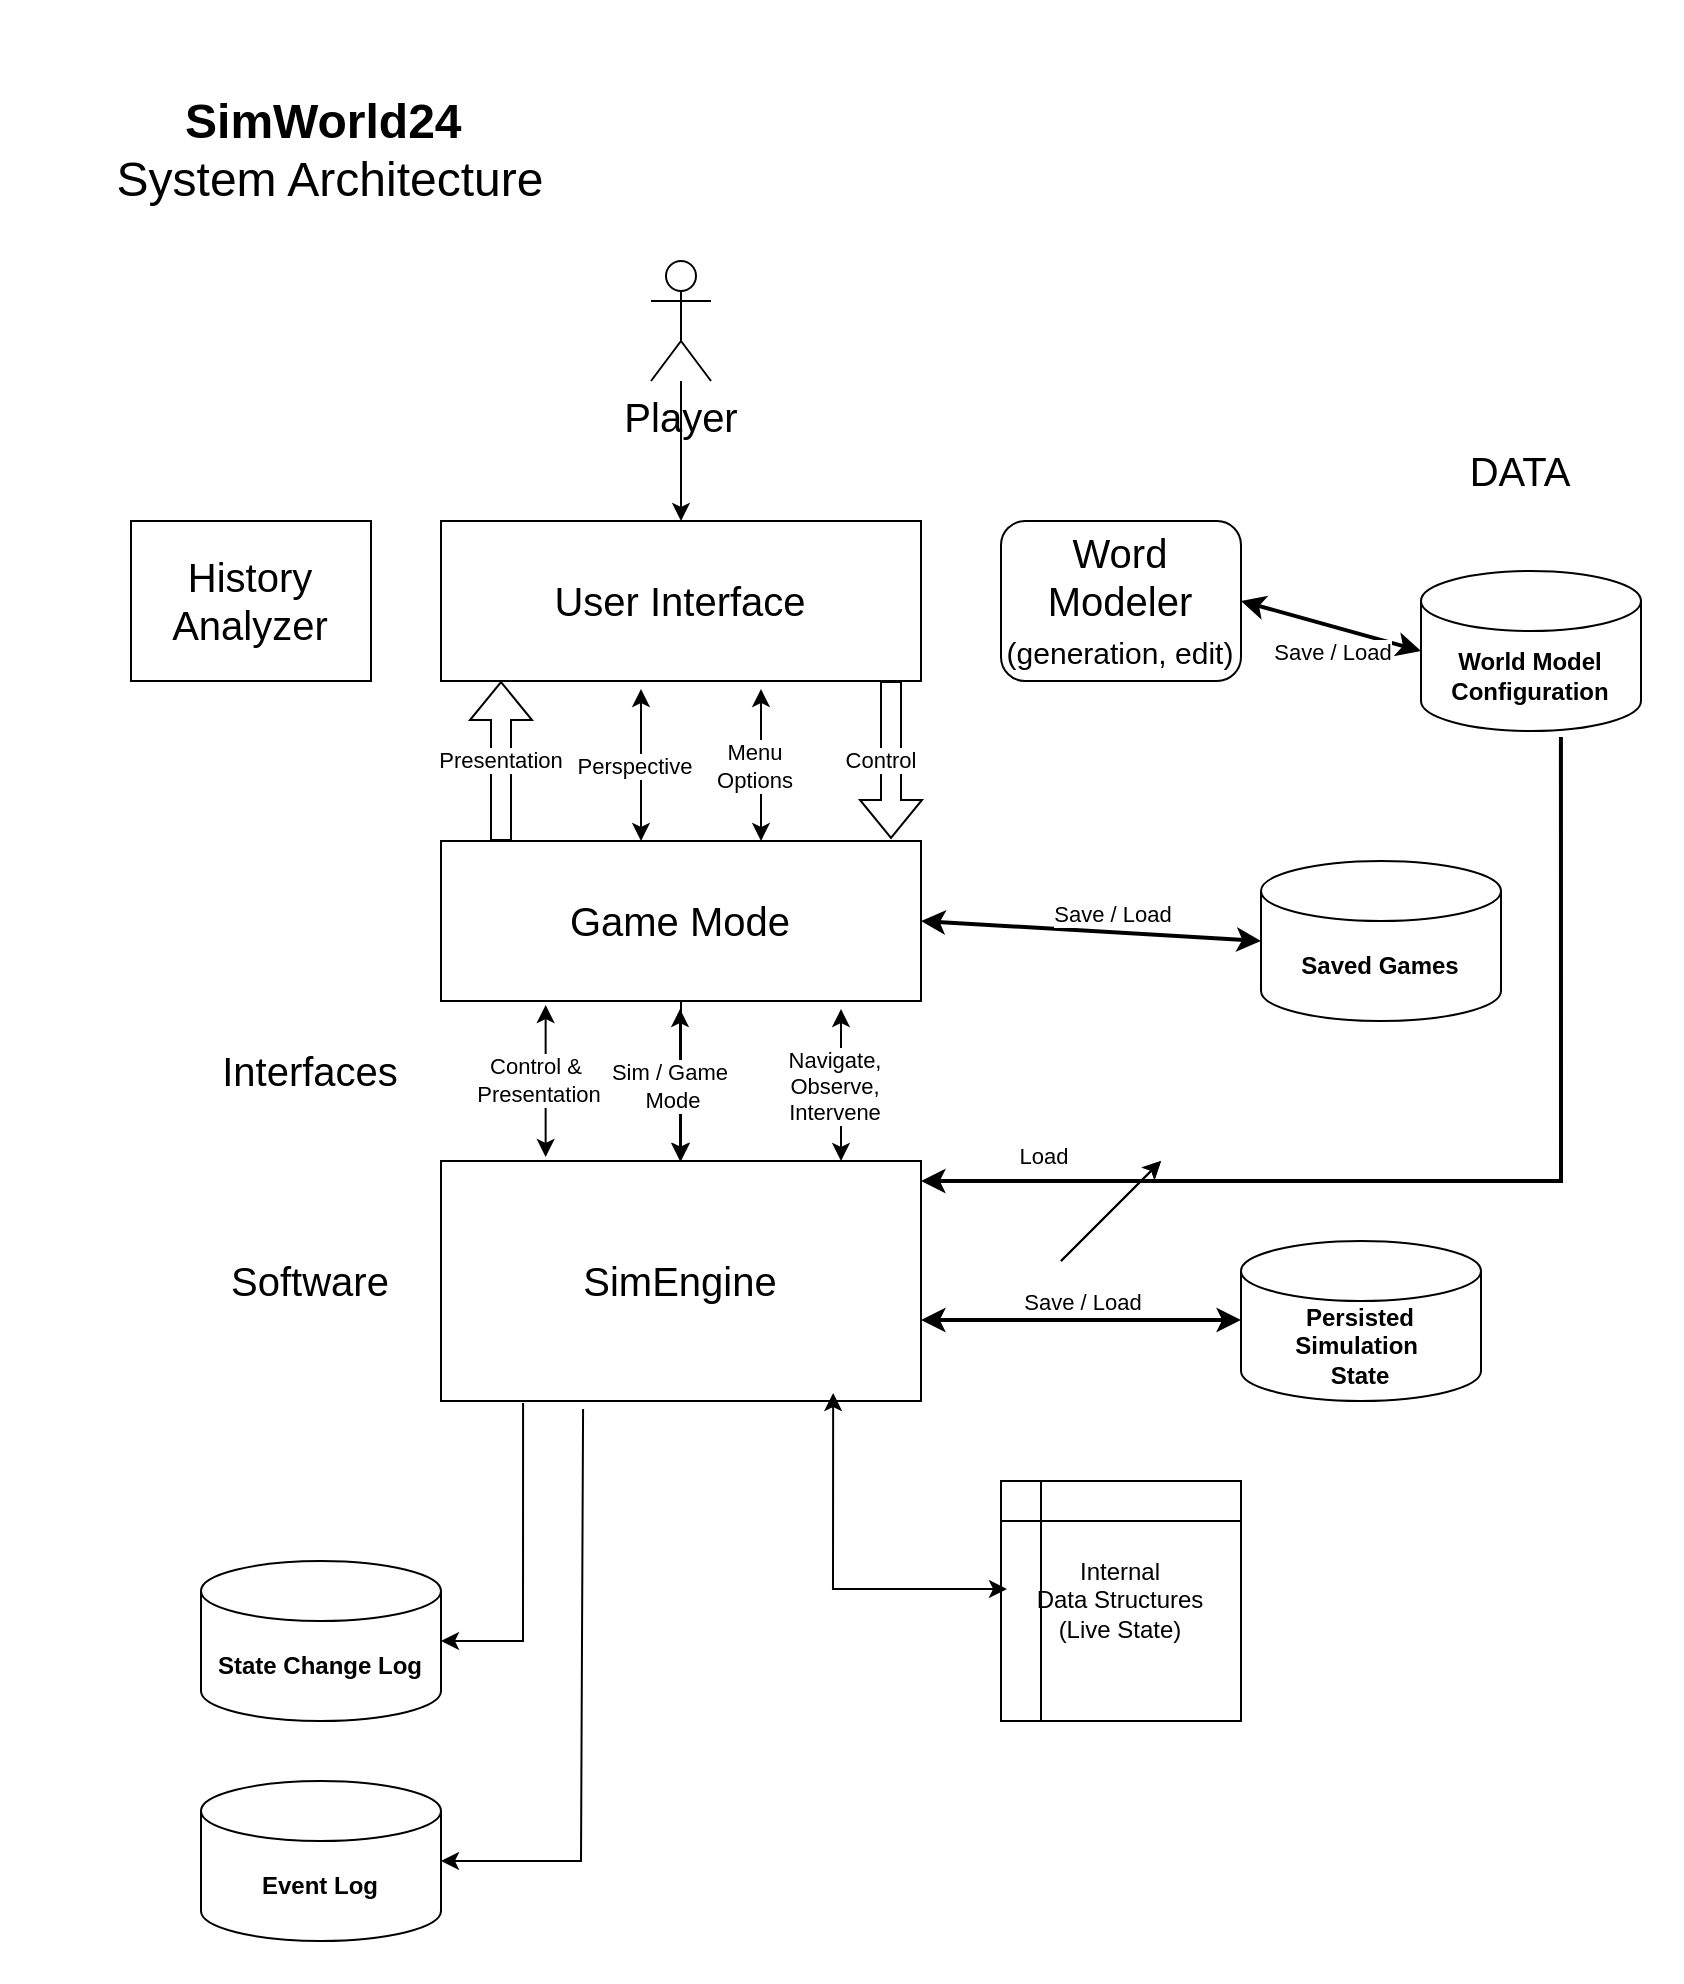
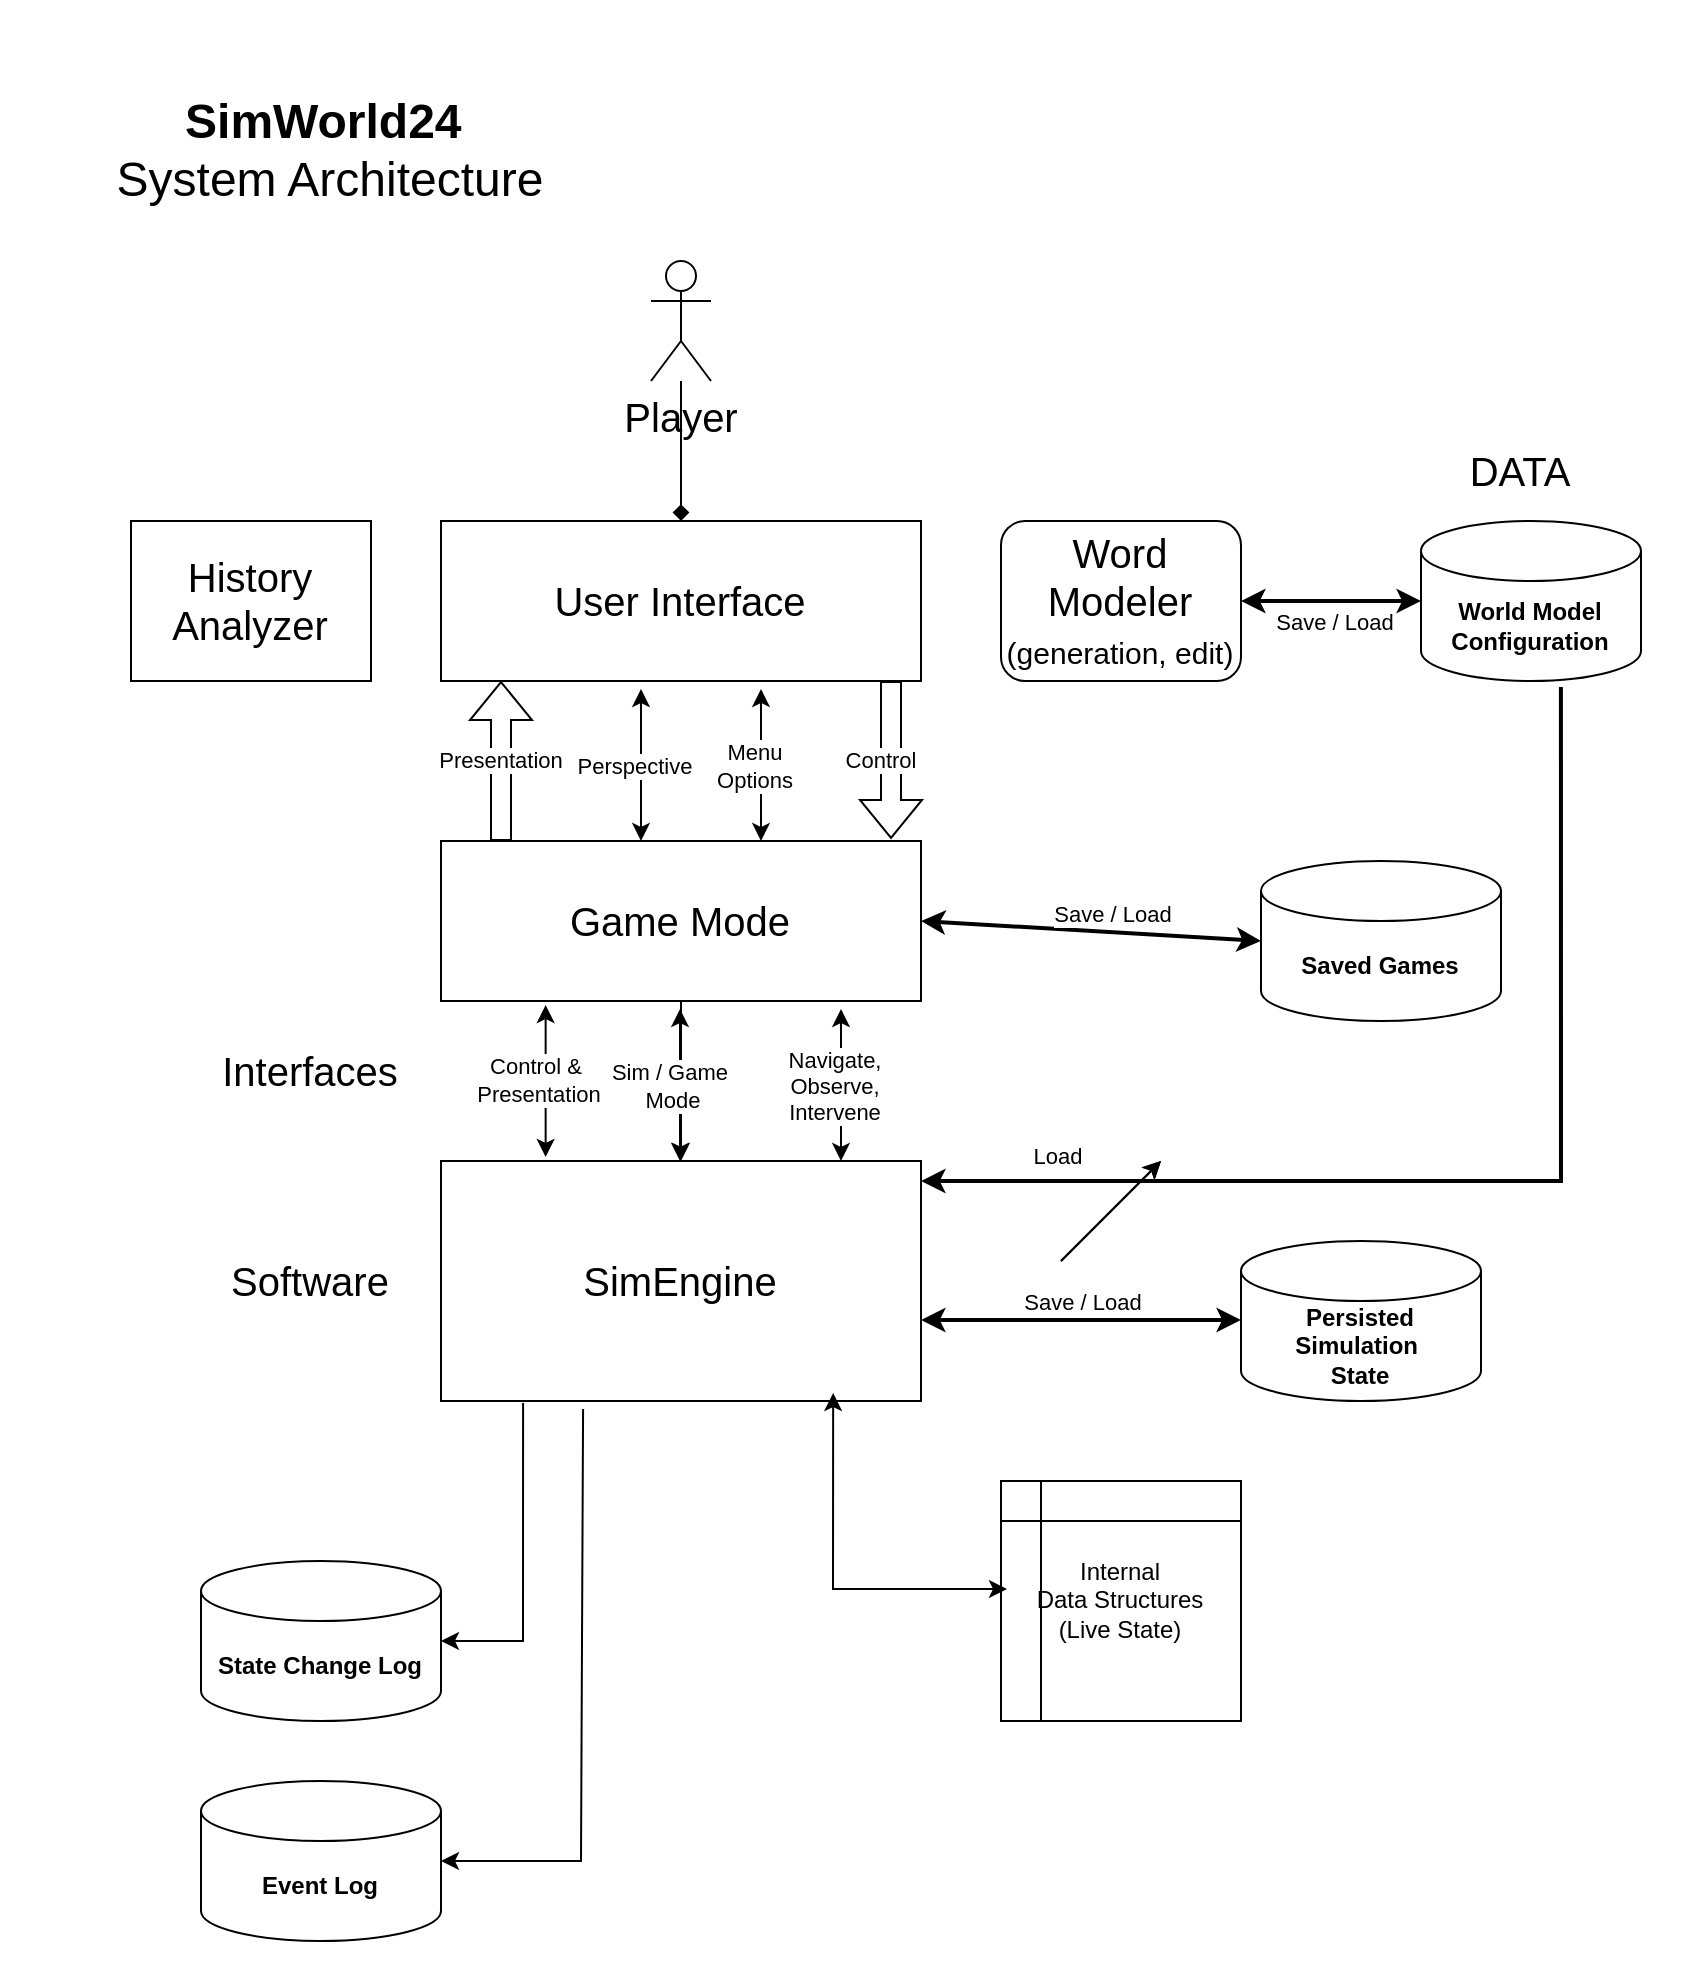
edge "Player" -> "User Interface": arrowhead classic -> diamond
node "World Model Configuration": moved (1531, 651) -> (1531, 601)
